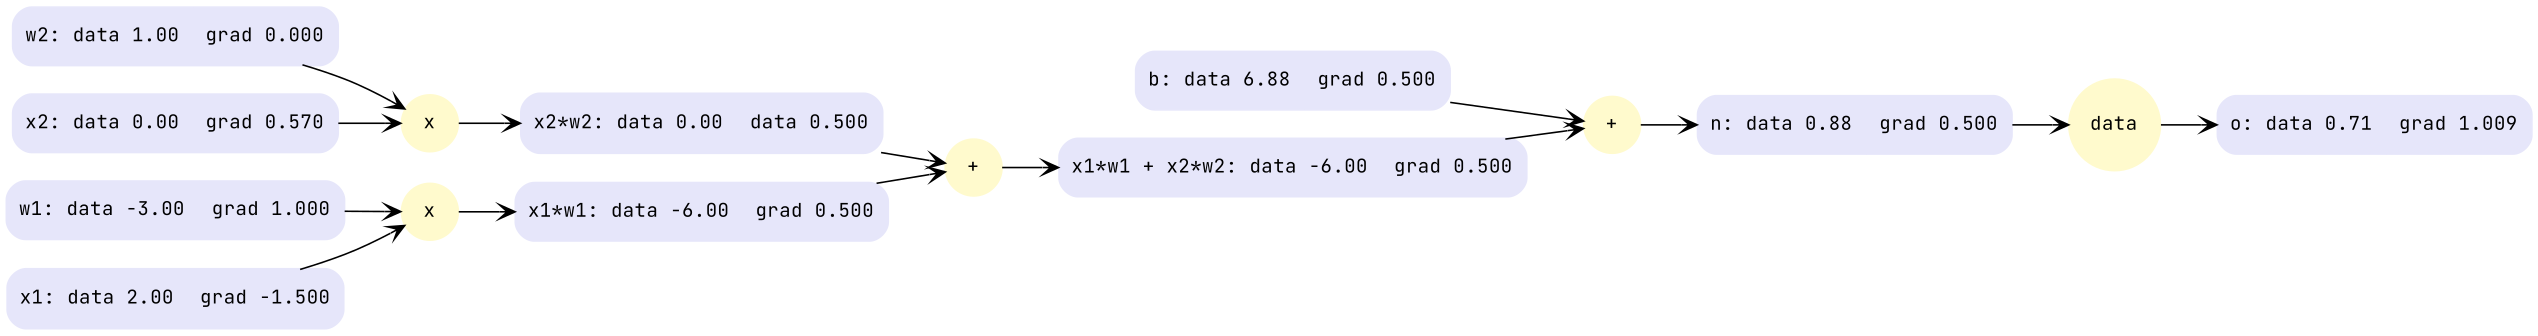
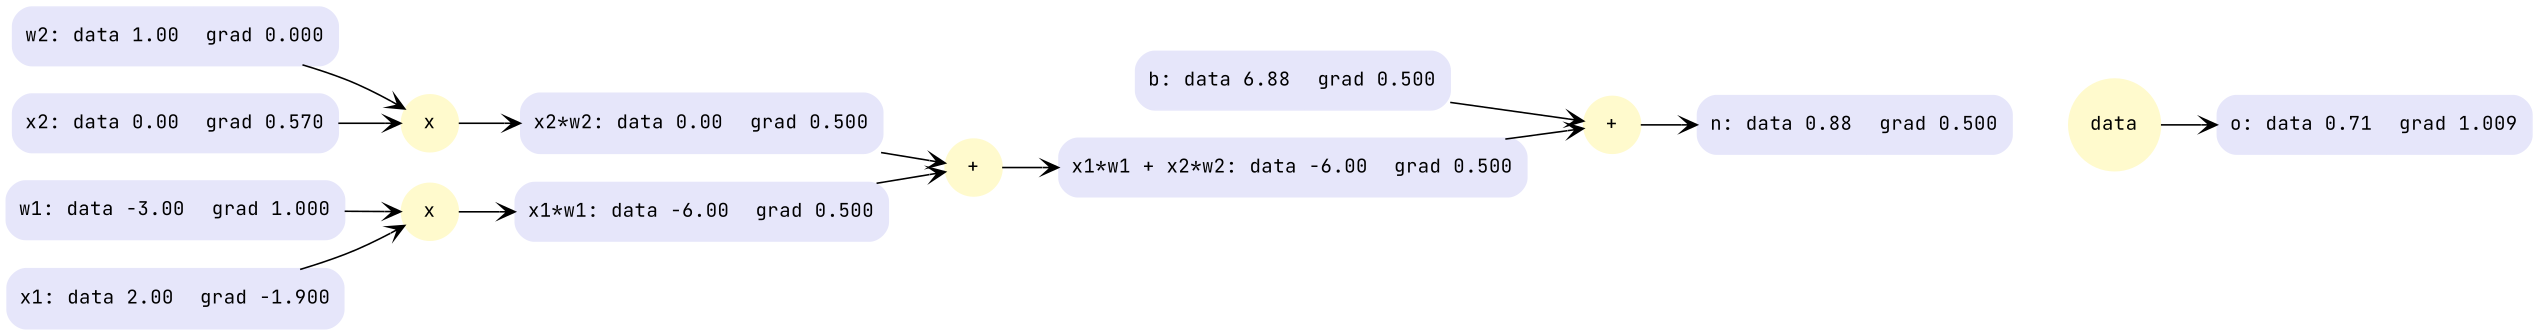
node "x2*w2: data 0.00": text "data 0.500" -> "grad 0.500"
edge "n: data 0.88" -> "data": removed
node "x1: data 2.00": text "grad -1.500" -> "grad -1.900"
